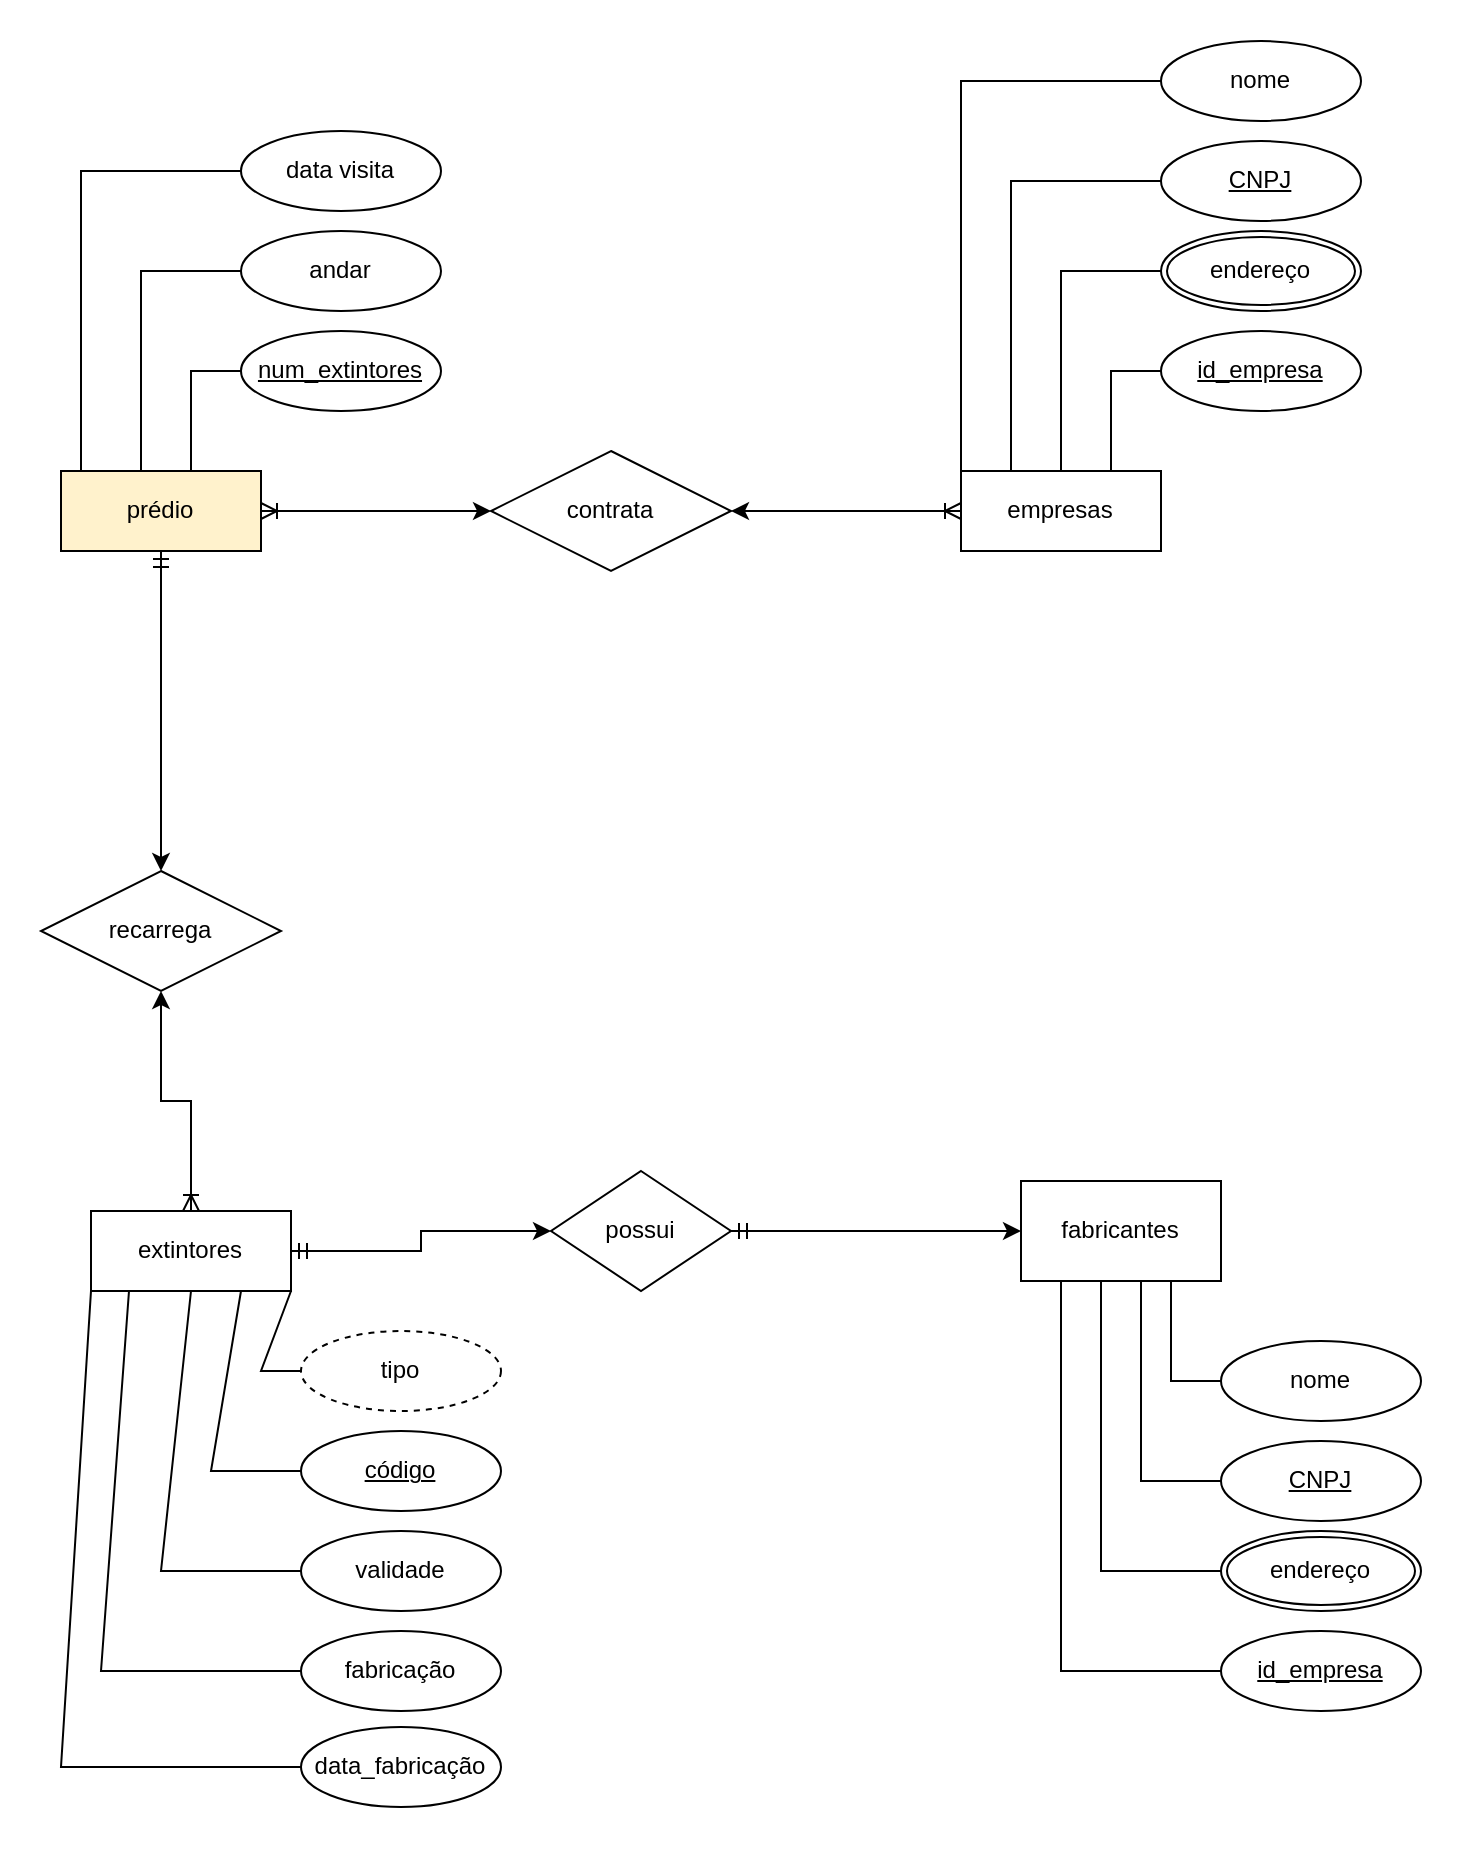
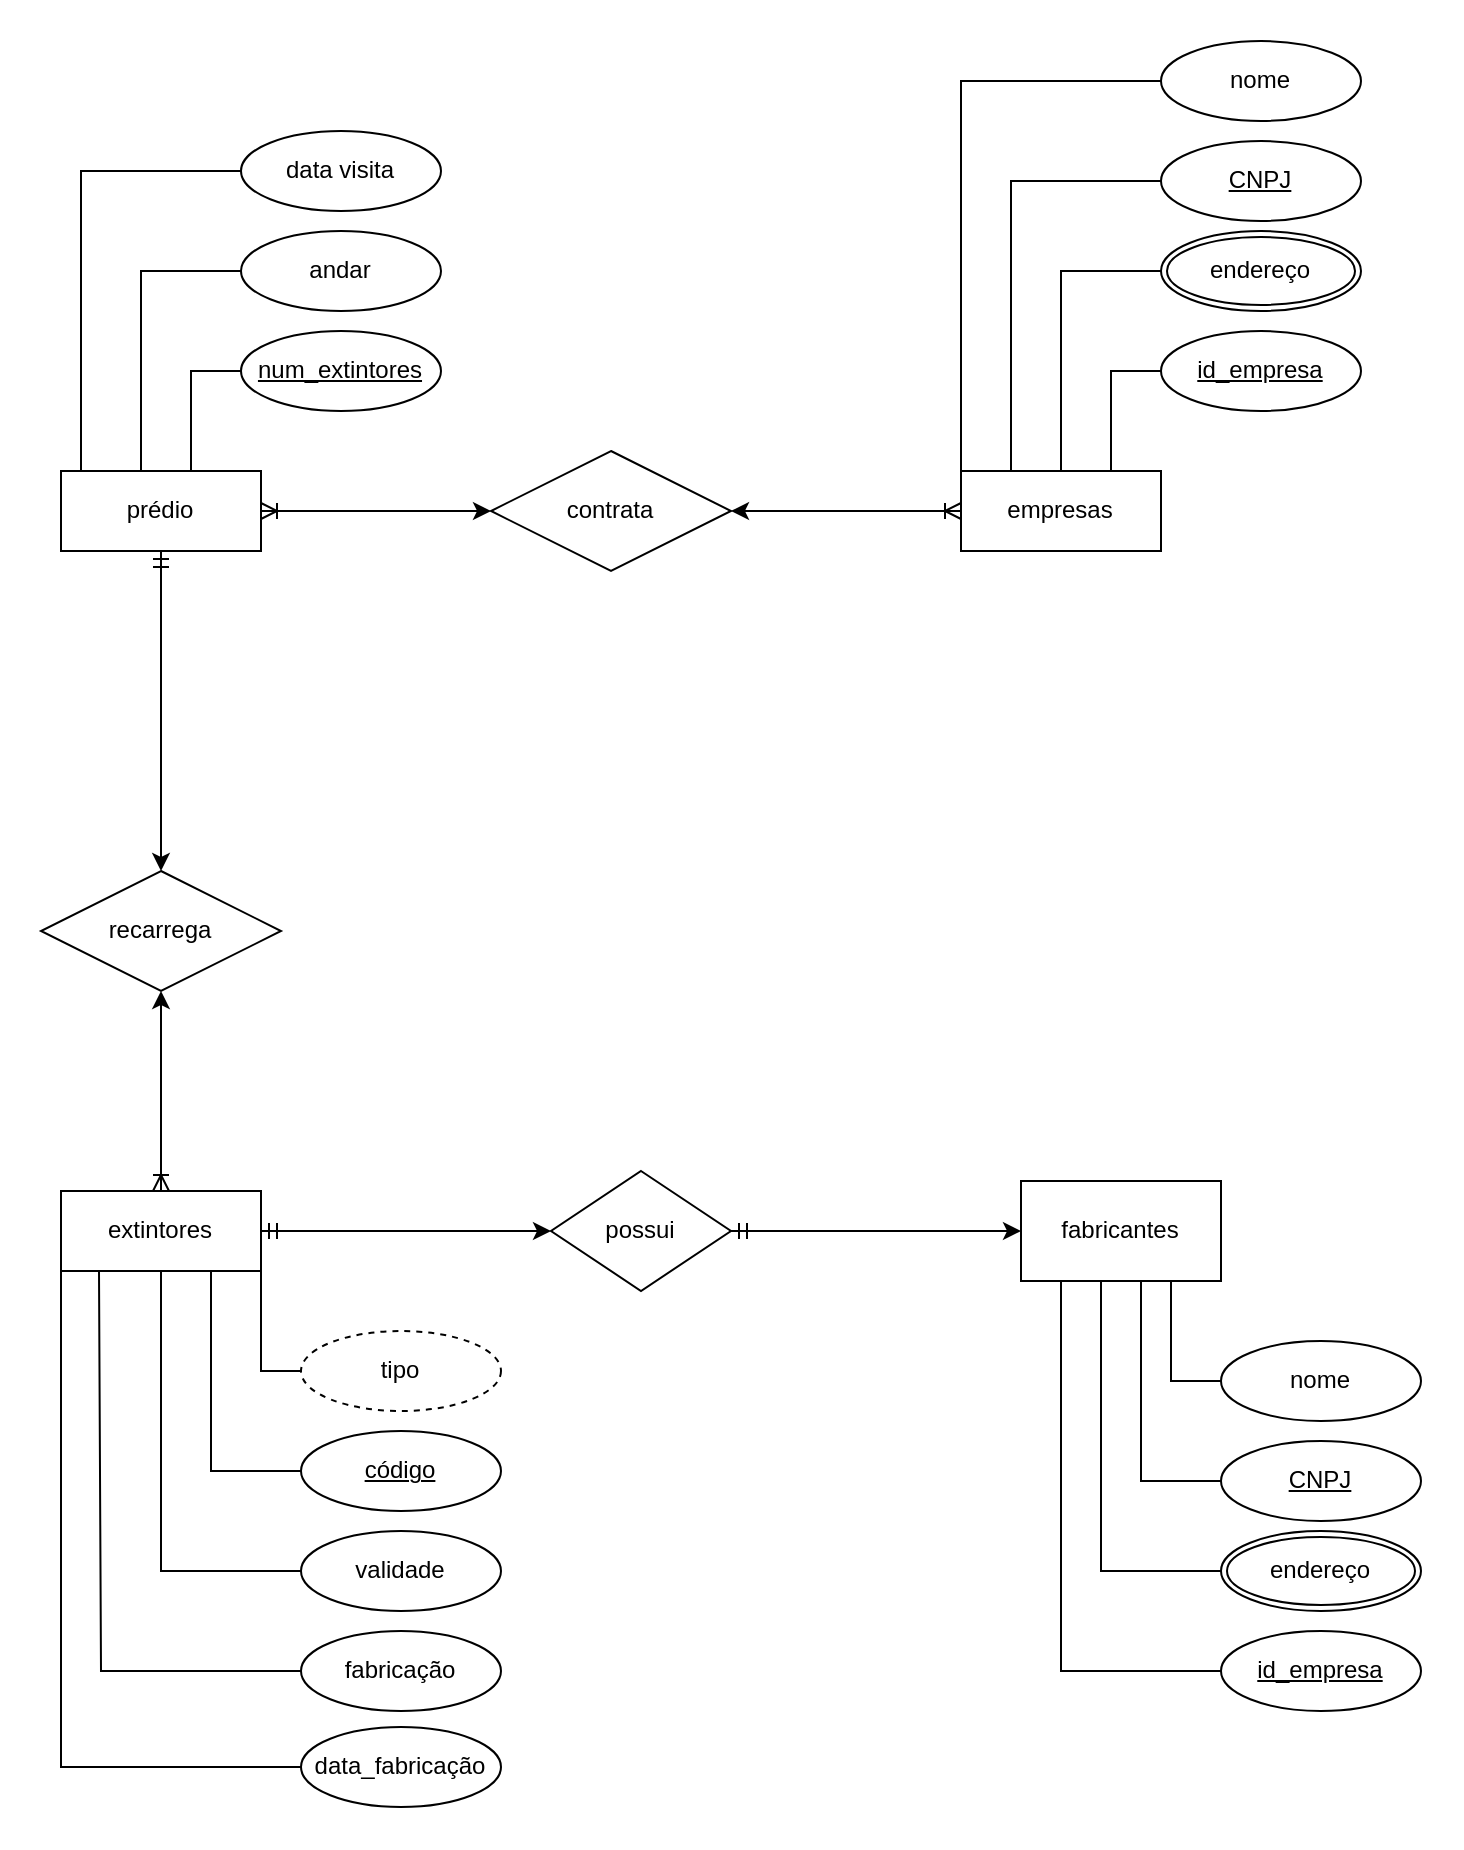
node "prédio": fillcolor #fff2cc -> #ffffff
node "extintores": moved (191, 1251) -> (161, 1231)
